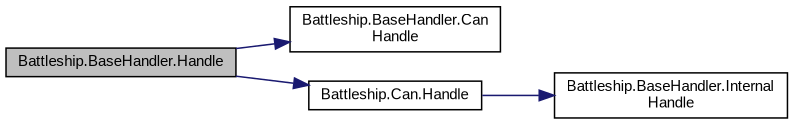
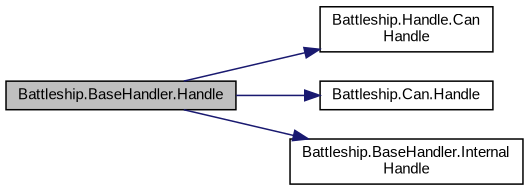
node "Battleship.BaseHandler.Can Handle": label "Battleship.BaseHandler.Can Handle" -> "Battleship.Handle.Can Handle"
edge "Battleship.Can.Handle" -> "Battleship.BaseHandler.Internal Handle": now "Battleship.BaseHandler.Handle" -> "Battleship.BaseHandler.Internal Handle"
